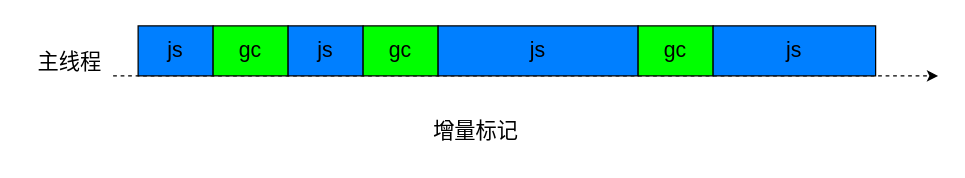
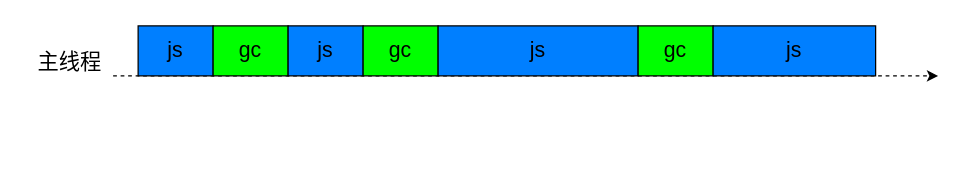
node "增量标记": removed
